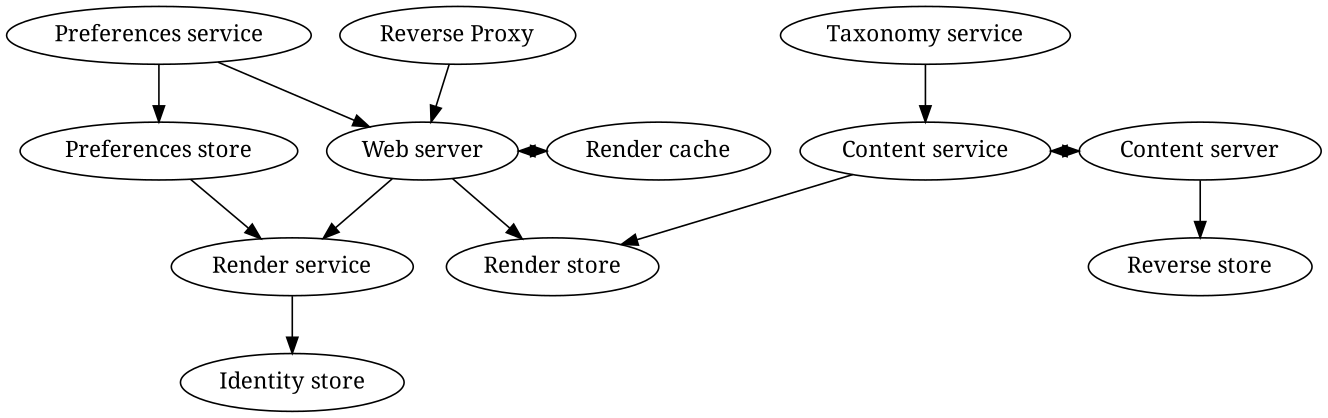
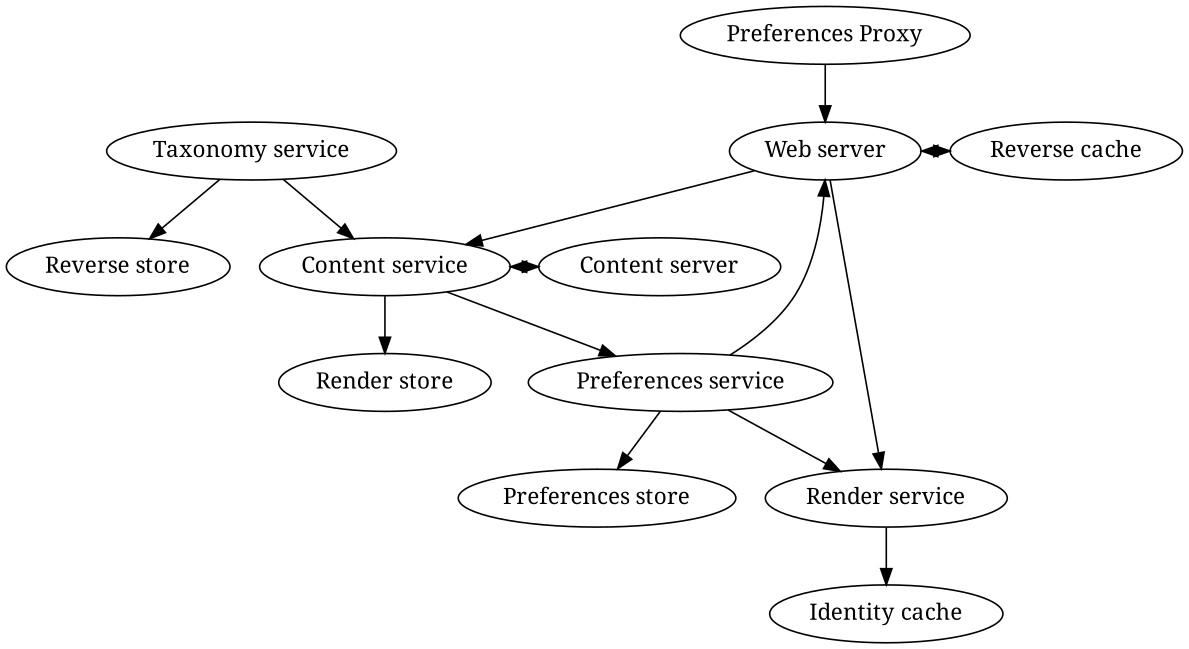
node "Reverse Proxy": label "Reverse Proxy" -> "Preferences Proxy"
node "Render cache": label "Render cache" -> "Reverse cache"
edge "Content server" -> "Reverse store": now "Taxonomy service" -> "Reverse store"
edge "Web server" -> "Render store": now "Web server" -> "Content service"
edge "Preferences store" -> "Render service": now "Preferences service" -> "Render service"
edge "Content service" -> "Preferences service": added
node "Identity store": label "Identity store" -> "Identity cache"
